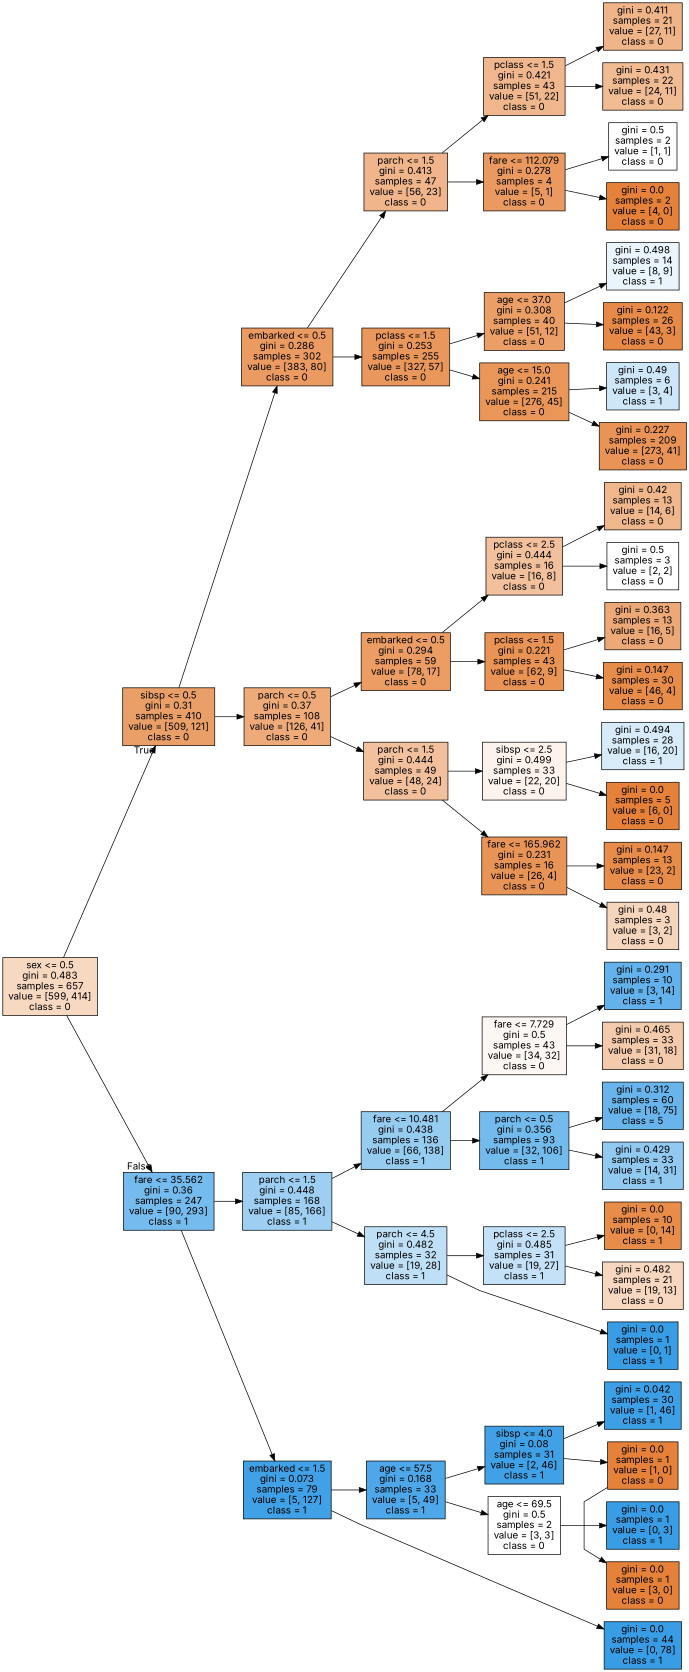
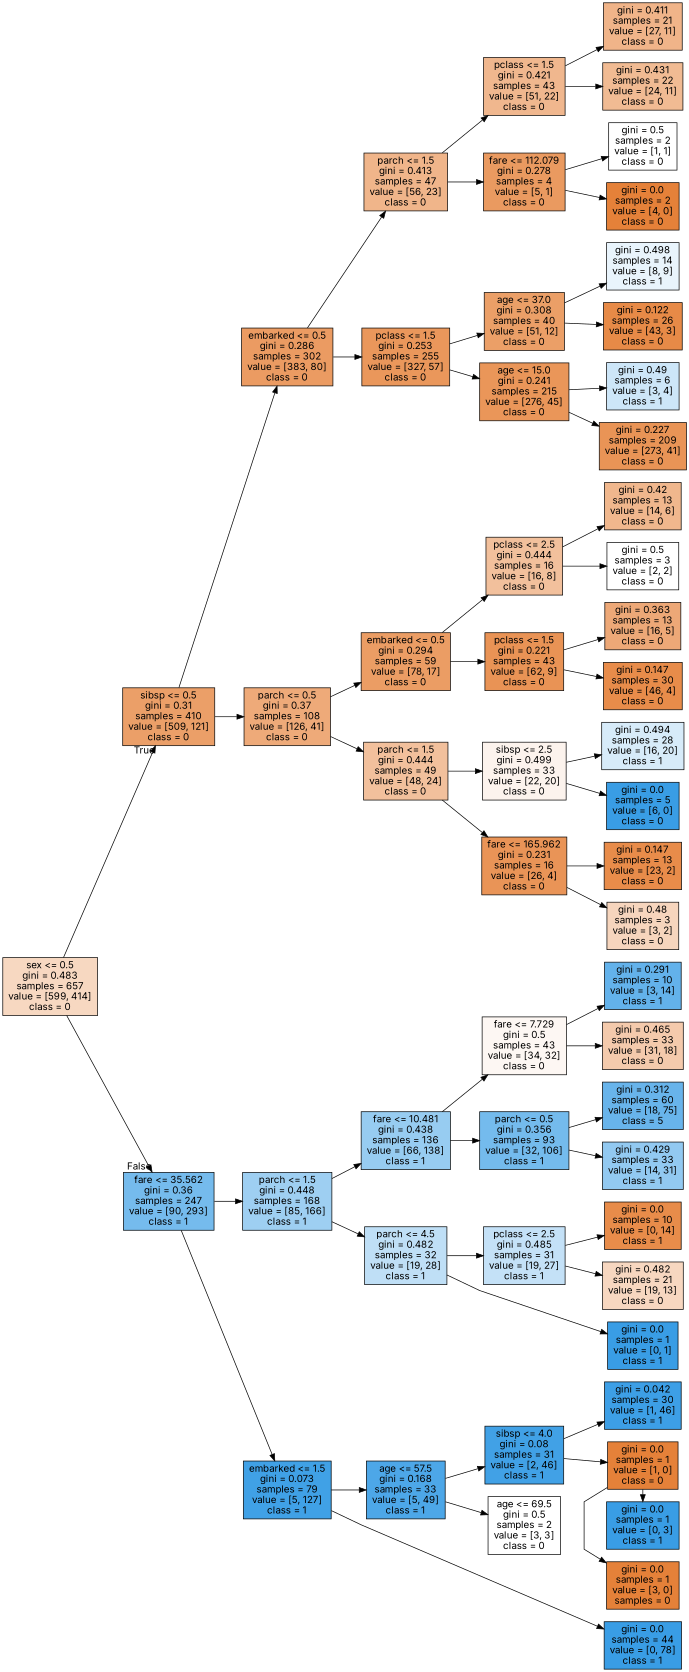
node "gini = 0.0 samples = 5 value = [6, 0] class = 0": fillcolor #e58139ff -> #399de5ff
edge "age <= 69.5 gini = 0.5 samples = 2 value = [3, 3] class = 0" -> "gini = 0.0 samples = 1 value = [0, 3] class = 1": now "gini = 0.0 samples = 1 value = [1, 0] class = 0" -> "gini = 0.0 samples = 1 value = [0, 3] class = 1"
node "gini = 0.0 samples = 1 value = [3, 0] class = 0": label "gini = 0.0 samples = 1 value = [3, 0] class = 0" -> "gini = 0.0 samples = 1 value = [3, 0] samples = 0"
